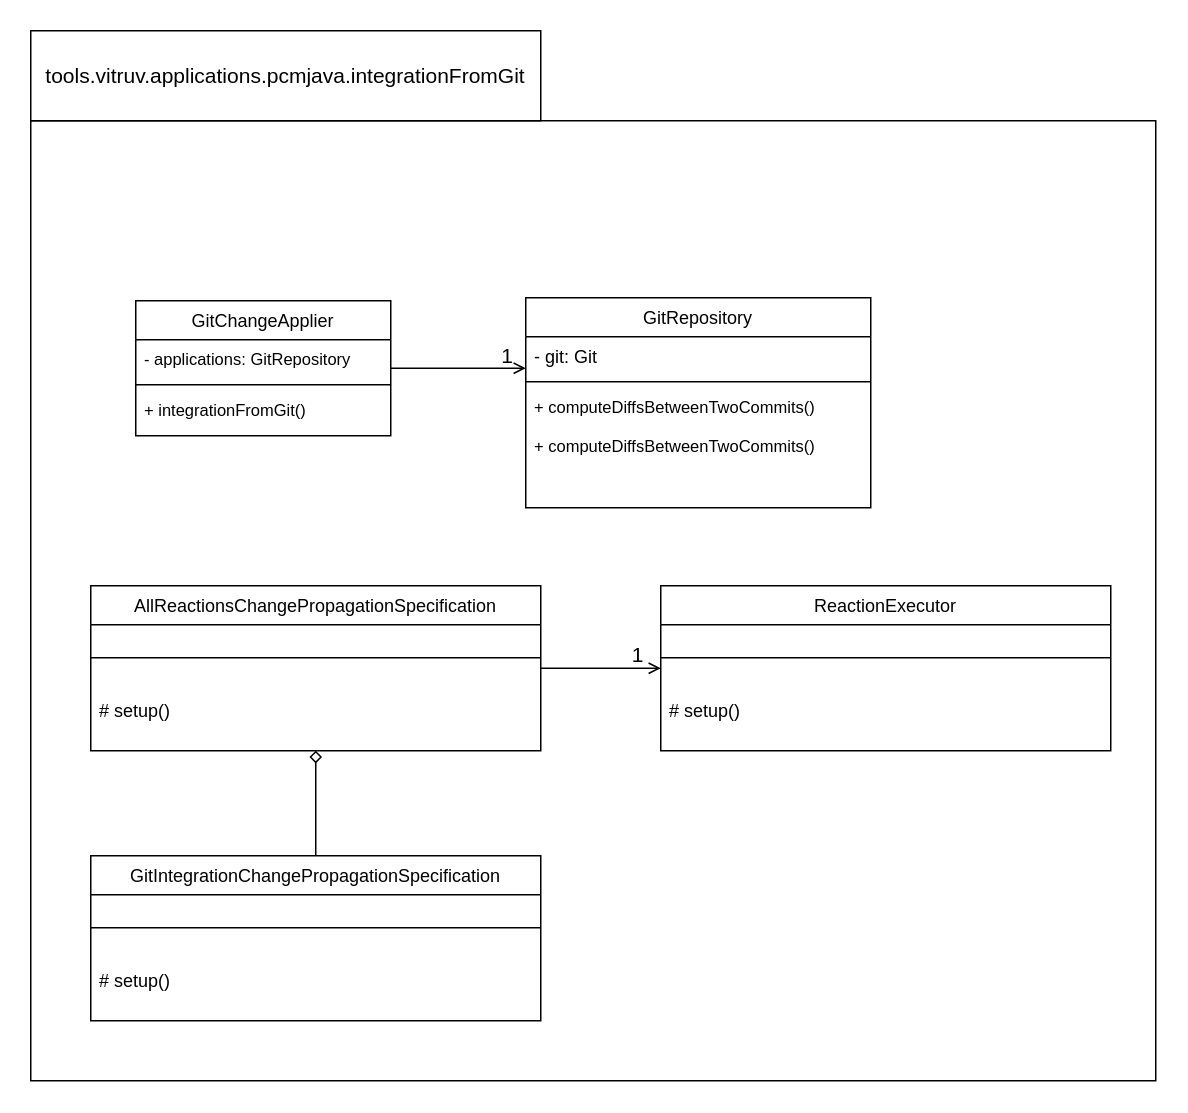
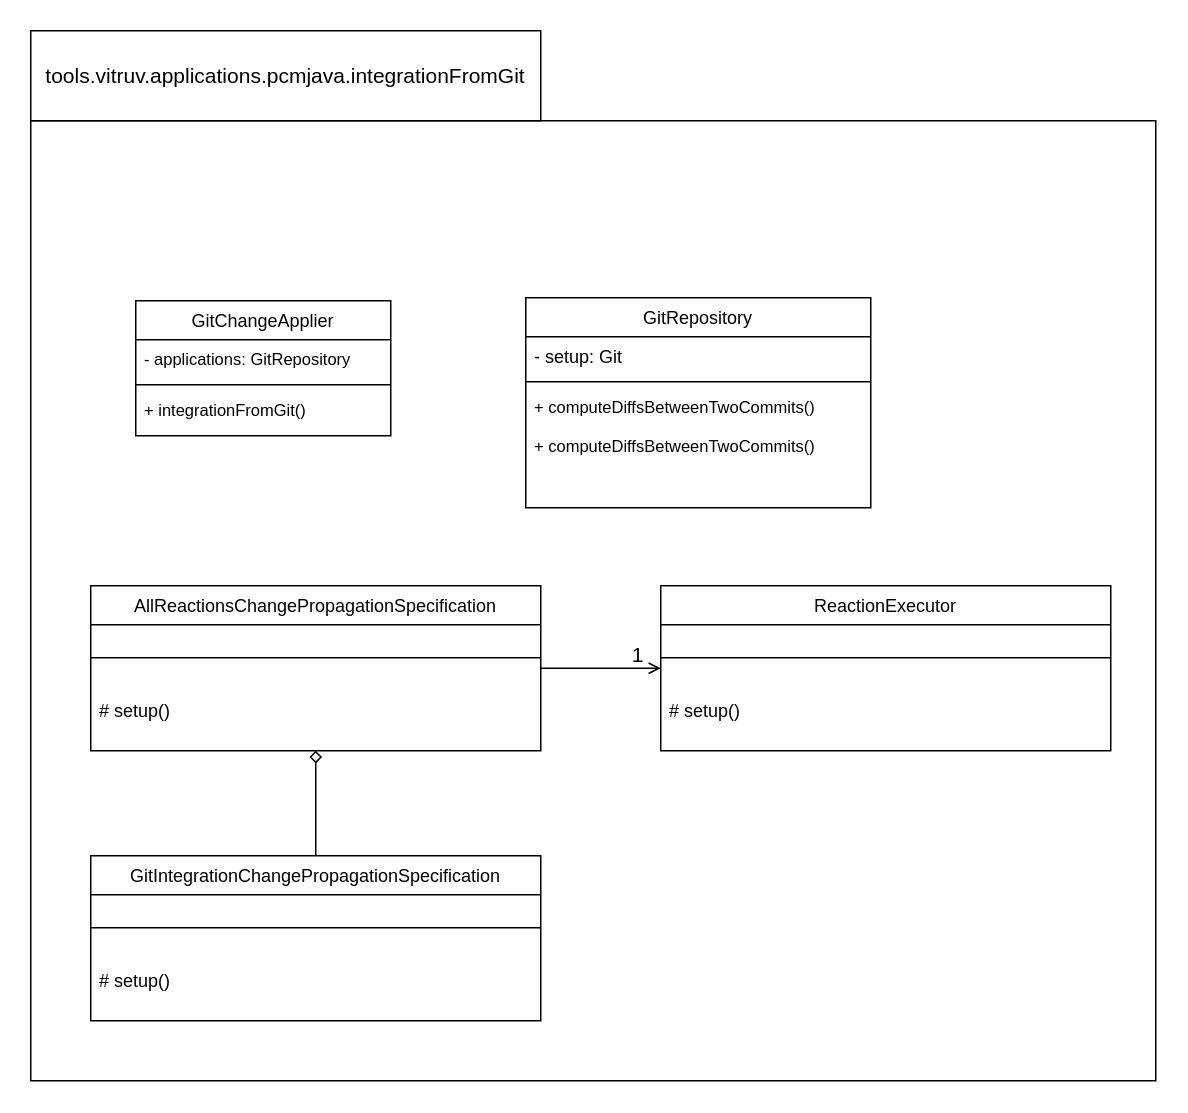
node "- git: Git": label "- git: Git" -> "- setup: Git"
edge "GitChangeApplier" -> "GitRepository": removed, label "1"
